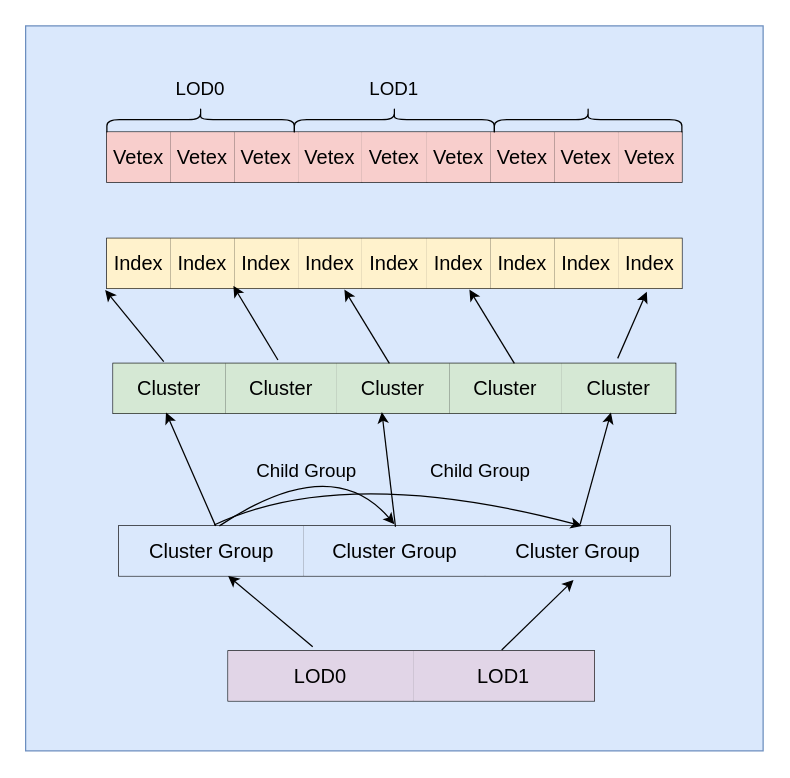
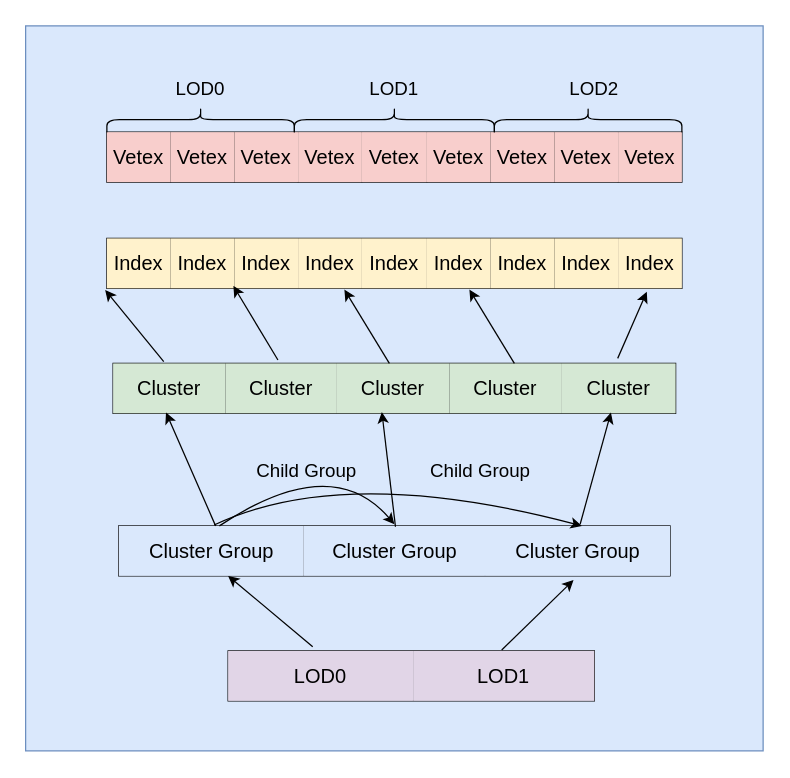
node "LOD2": added
